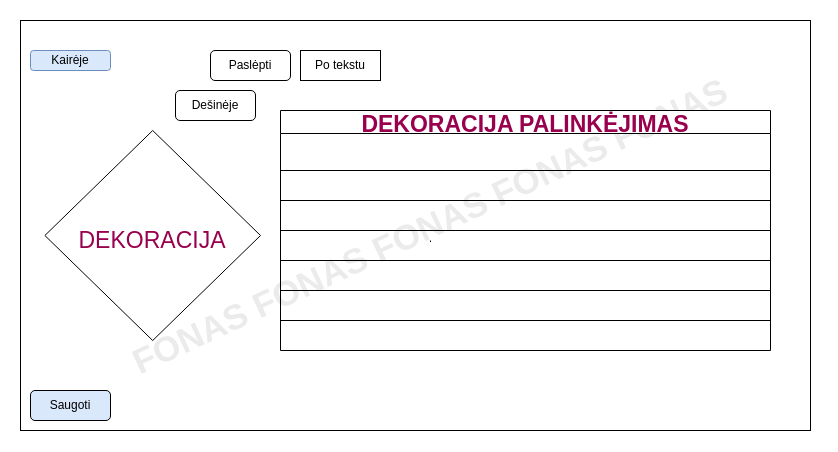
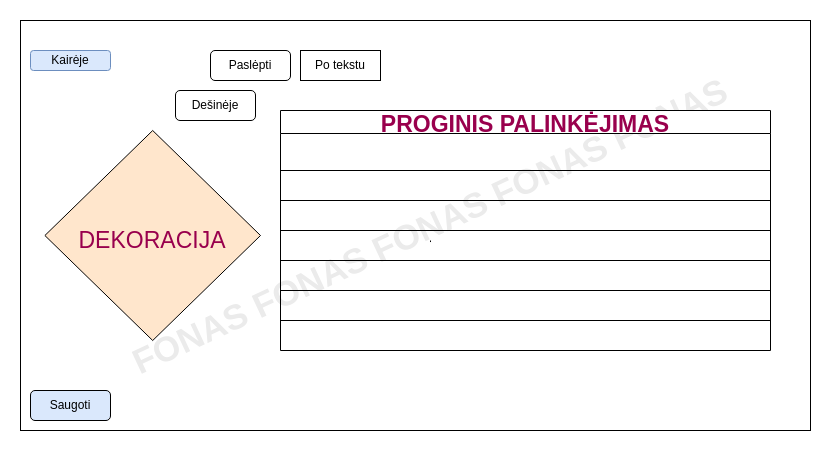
node "DEKORACIJA PALINKĖJIMAS": label "DEKORACIJA PALINKĖJIMAS" -> "PROGINIS PALINKĖJIMAS"
node "DEKORACIJA": fillcolor #ffffff -> #ffe6cc
